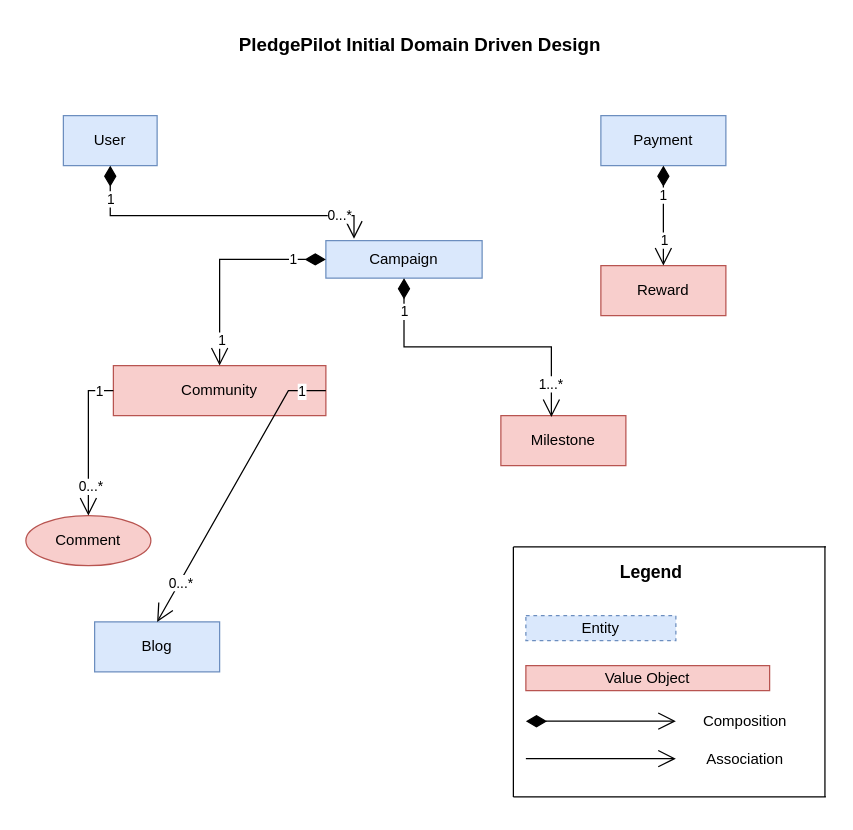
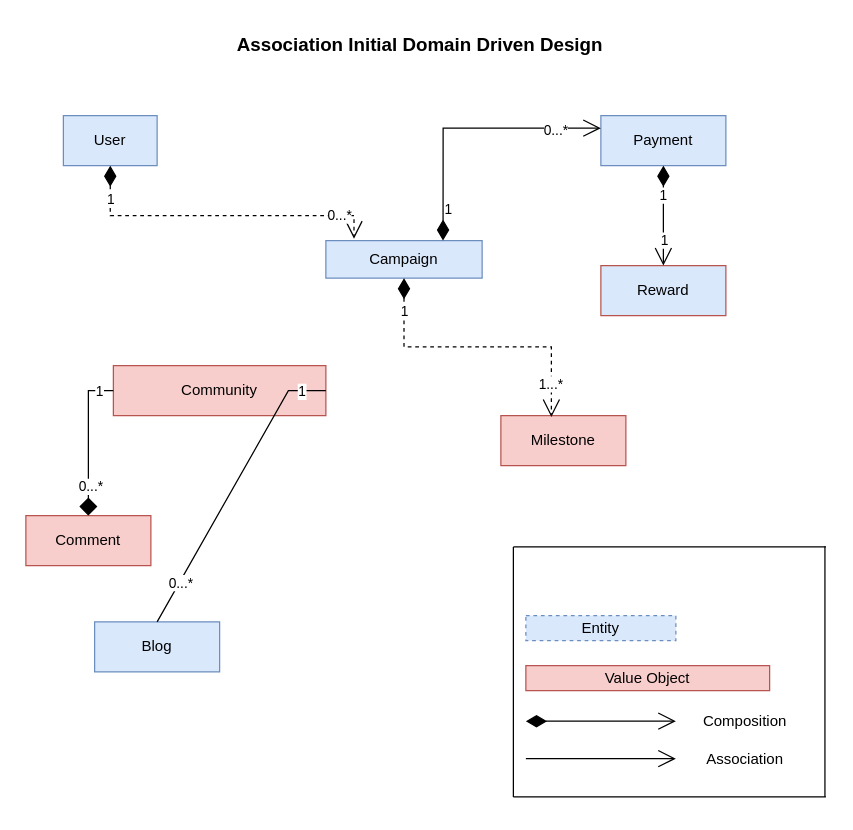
node "PledgePilot Initial Domain Driven Design": label "PledgePilot Initial Domain Driven Design" -> "Association Initial Domain Driven Design"
edge "Payment" -- "Campaign": added, labels "0...*", "1"
edge "User" -- "Campaign": style solid -> dashed
edge "Campaign" -- "Community": removed, labels "1", "1"
node "Reward": fillcolor #f8cecc -> #dae8fc
edge "Campaign" -- "Milestone": style solid -> dashed
edge "Community" -> "Comment": arrowhead open -> diamond
node "Comment": shape ellipse -> rectangle
node "Legend": removed
edge "Community" -> "Blog": arrowhead open -> none
